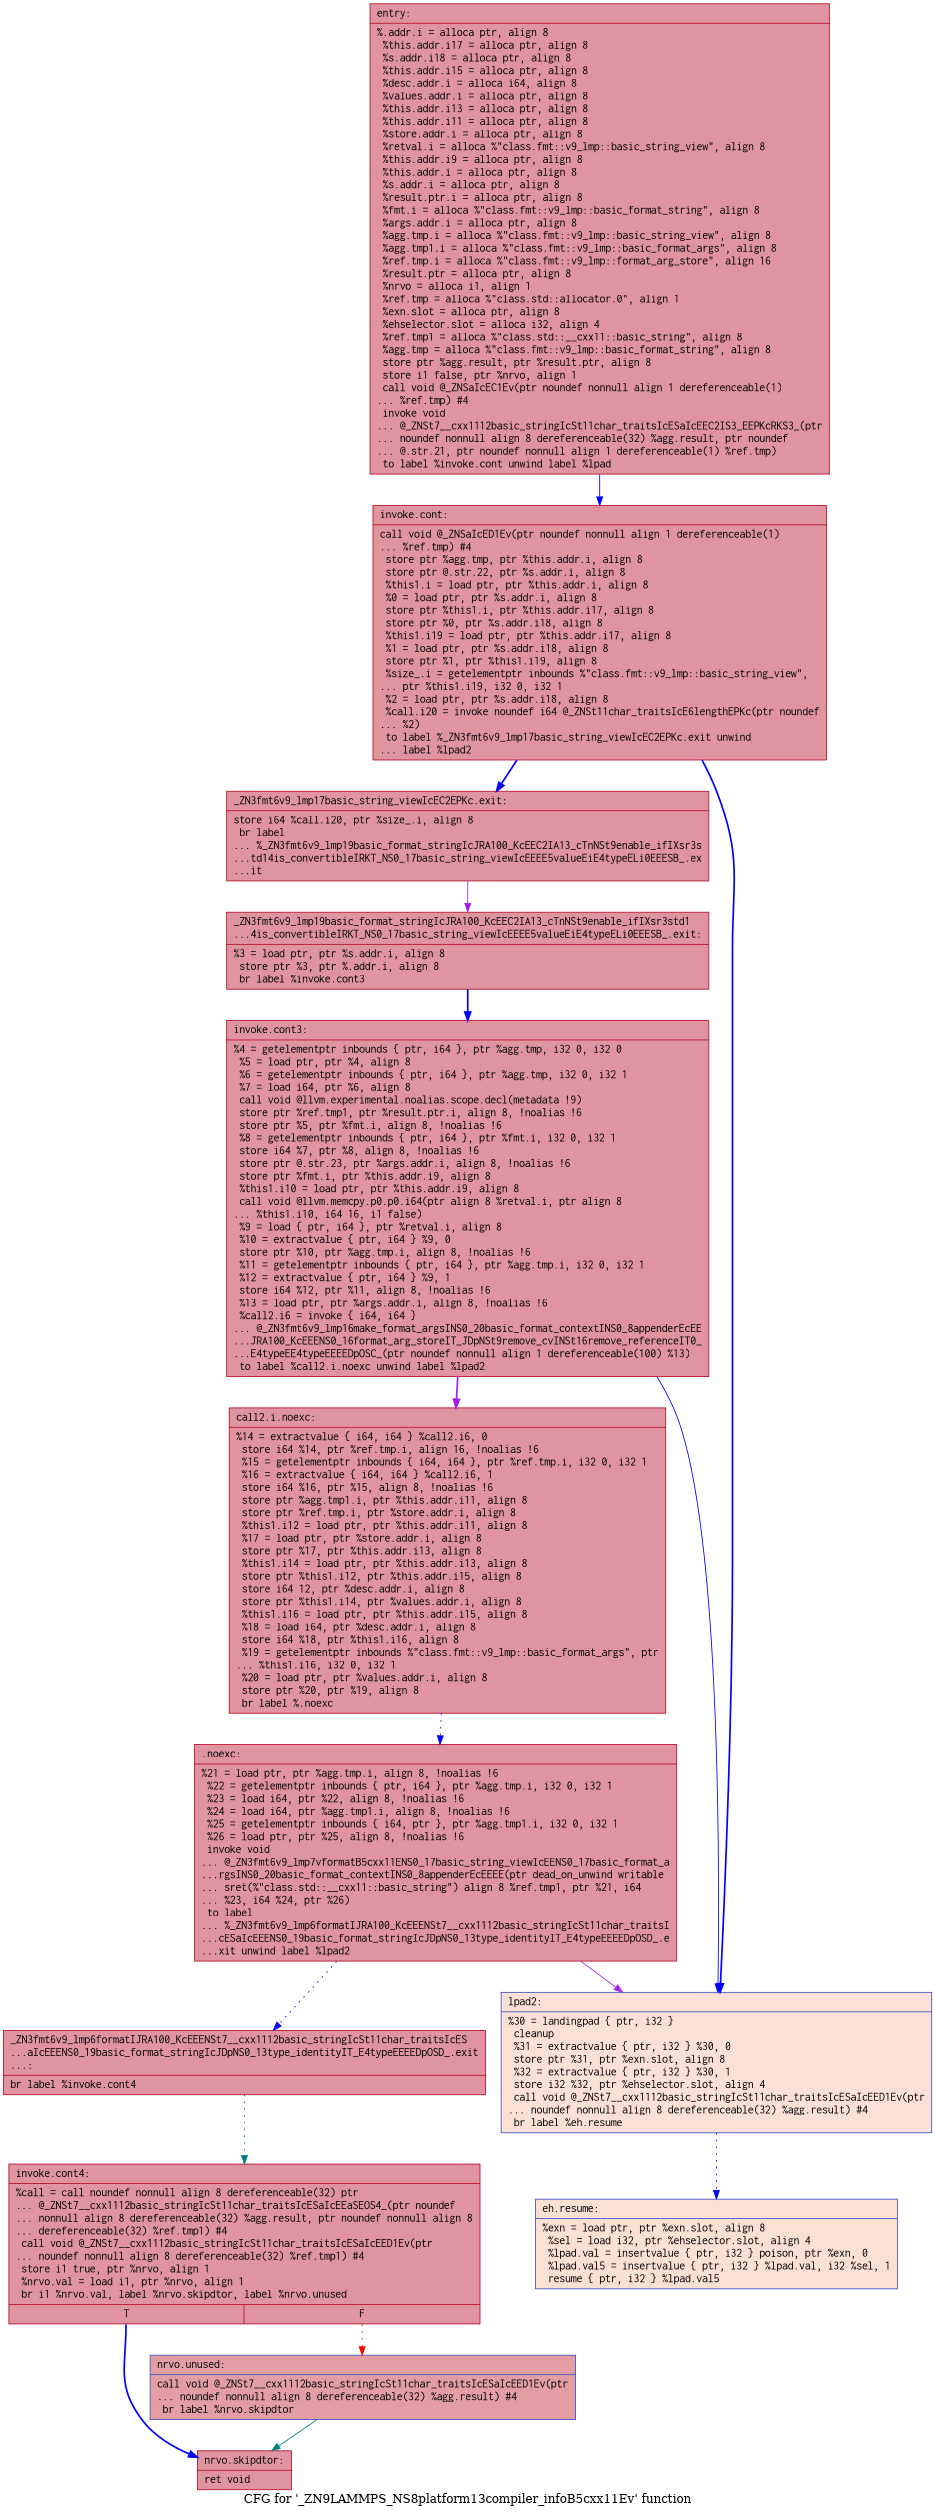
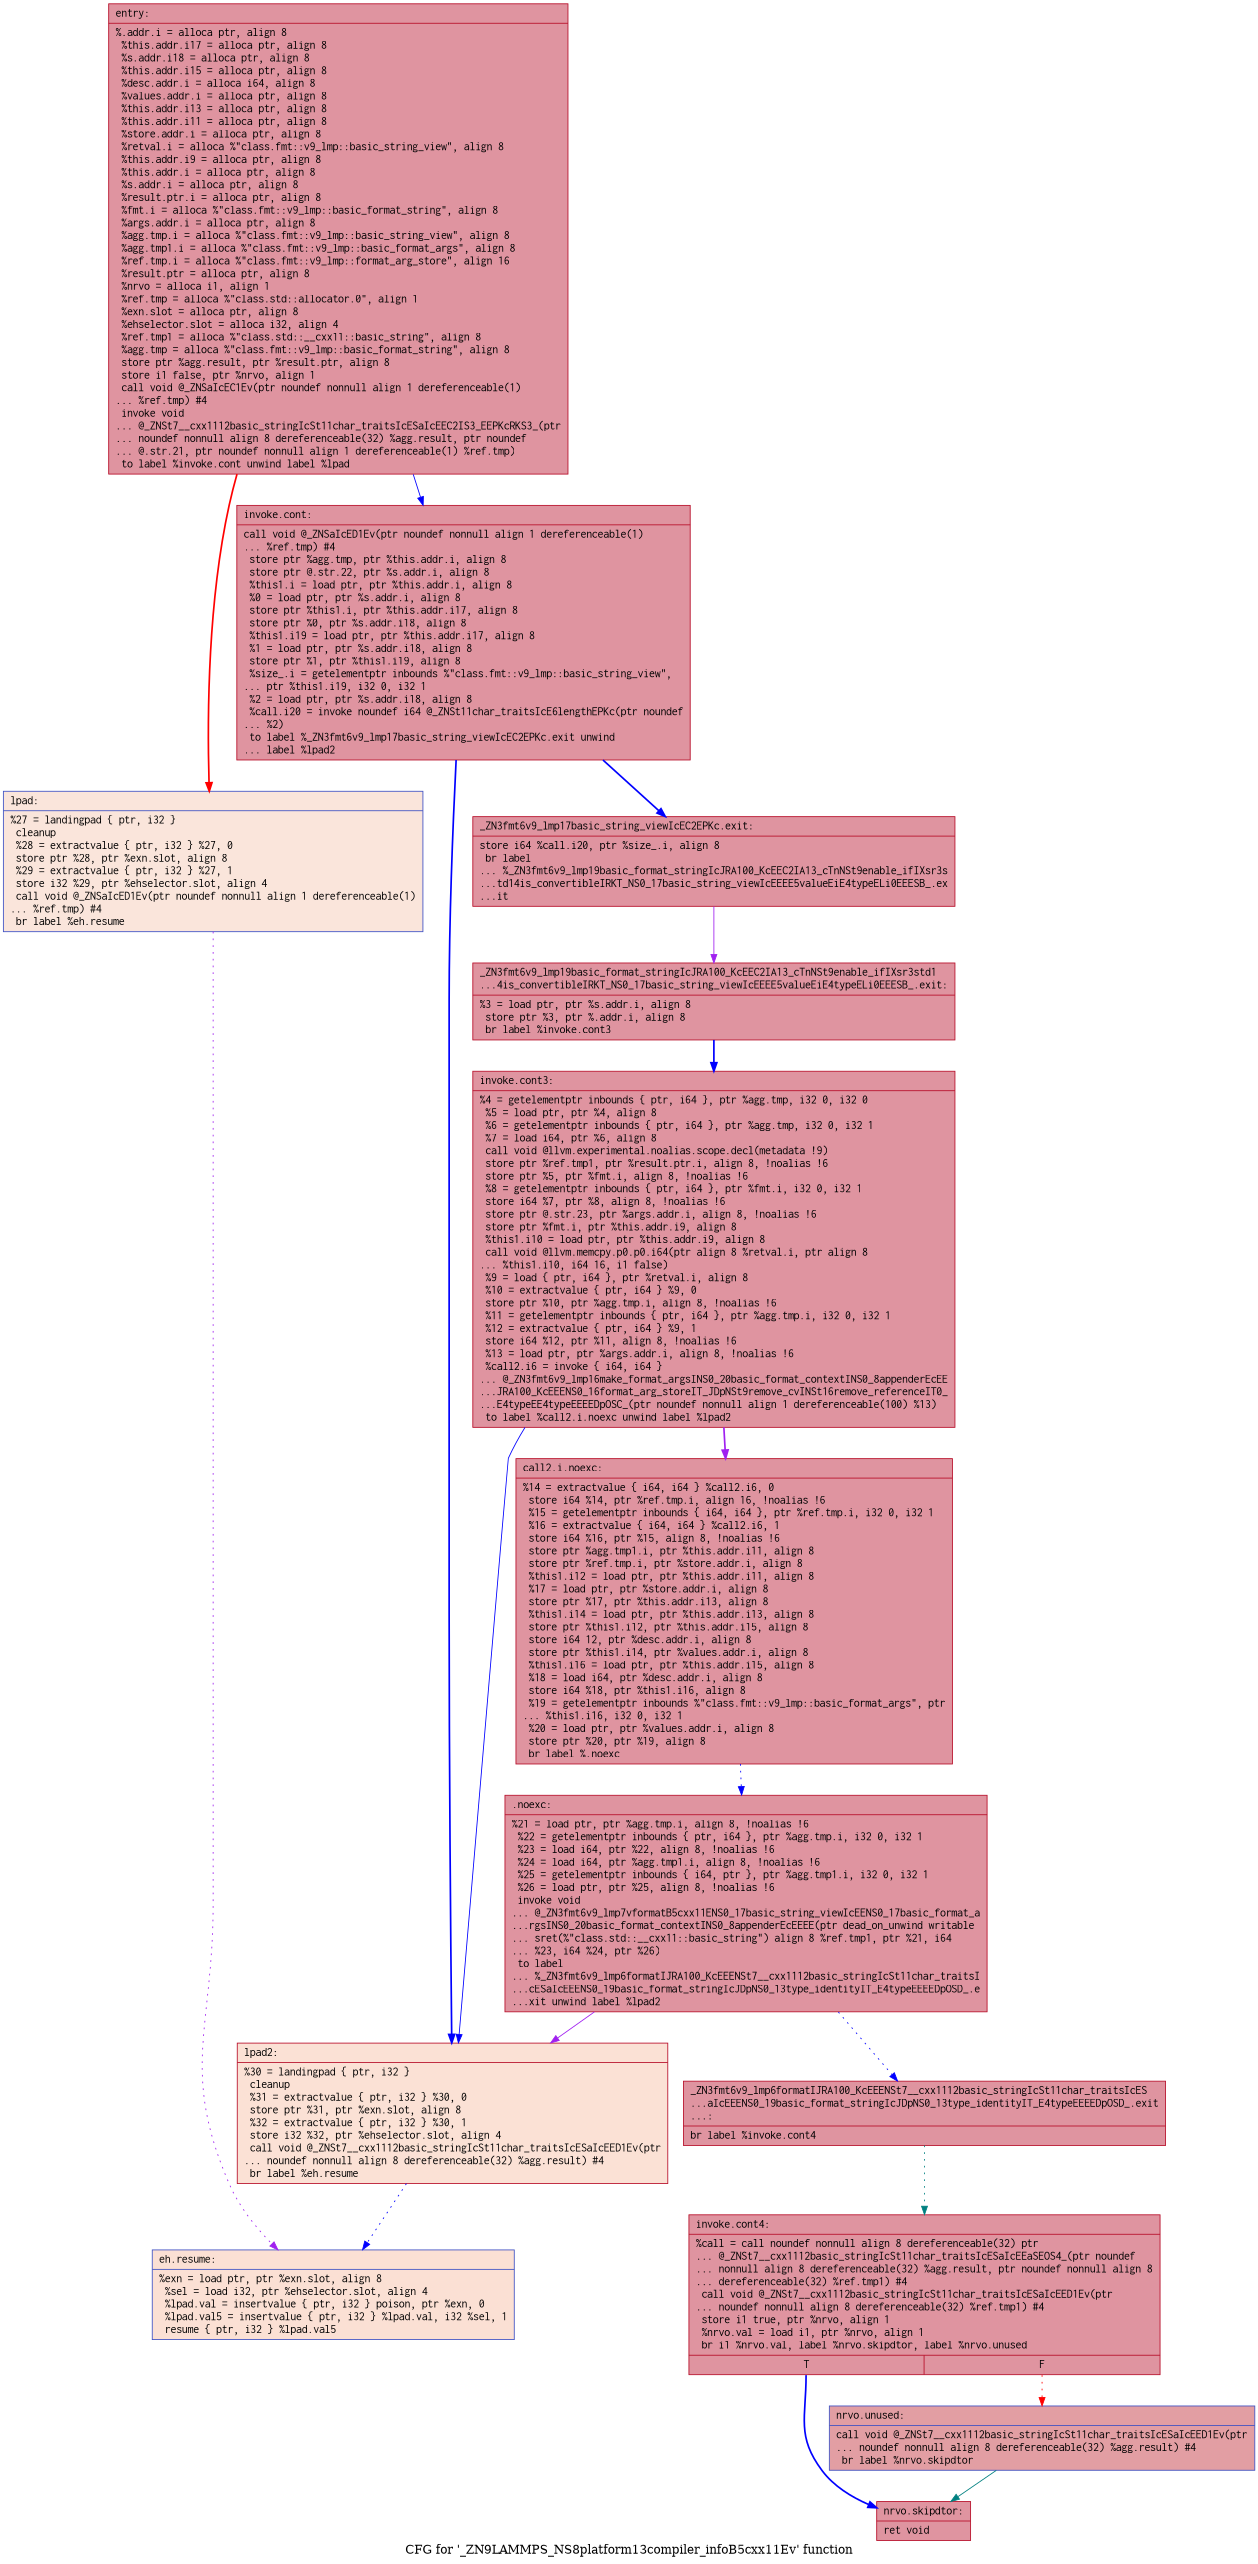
node "lpad:": added
node "lpad2:": color #3d50c3ff -> #b70d28ff
